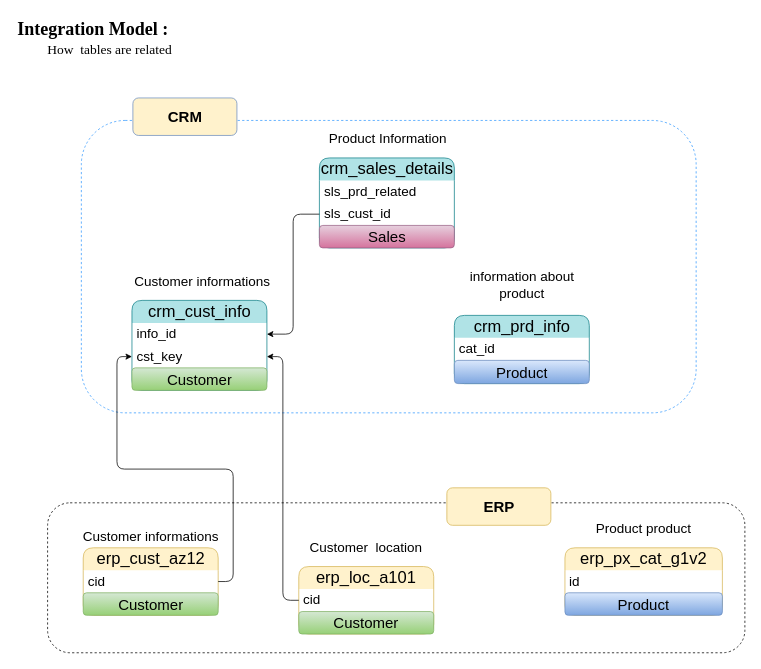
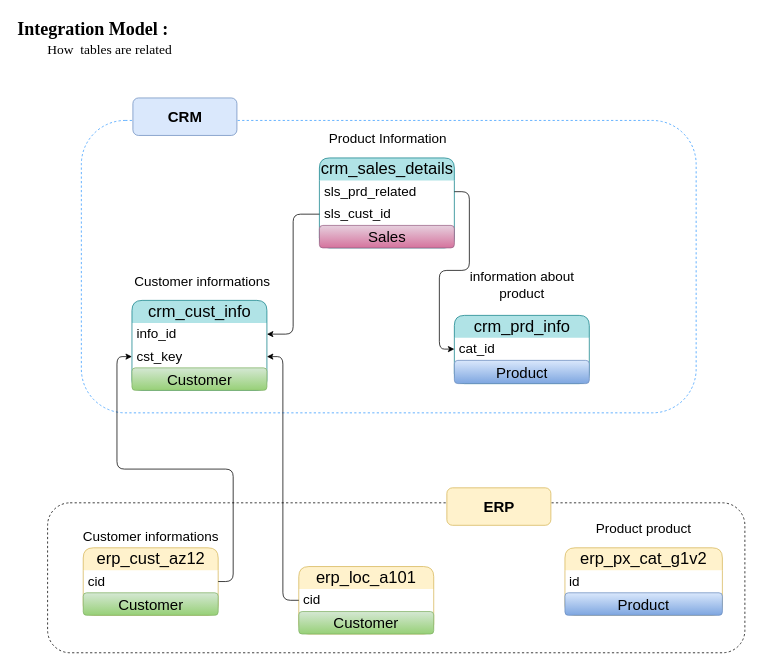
node "CRM": fillcolor #fff2cc -> #dae8fc
edge "sls_prd_related" -> "cat_id": added
node "Customer location": removed
